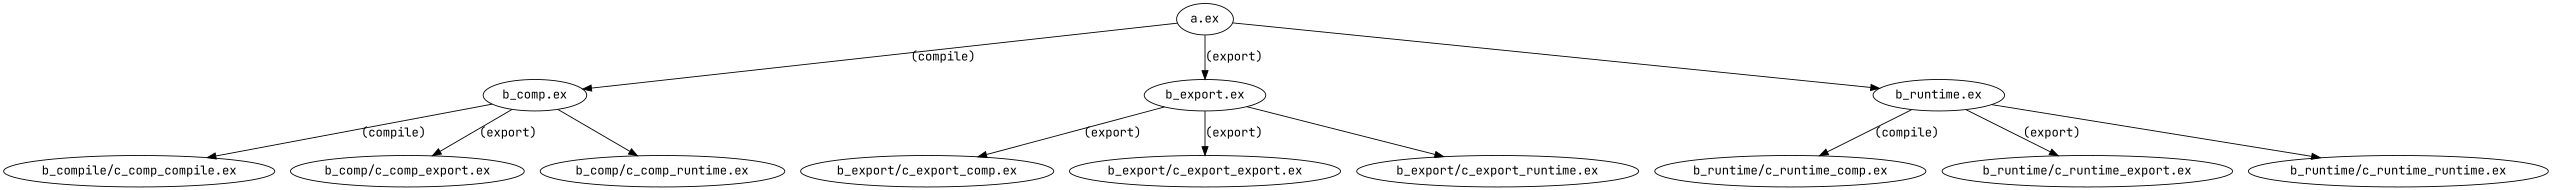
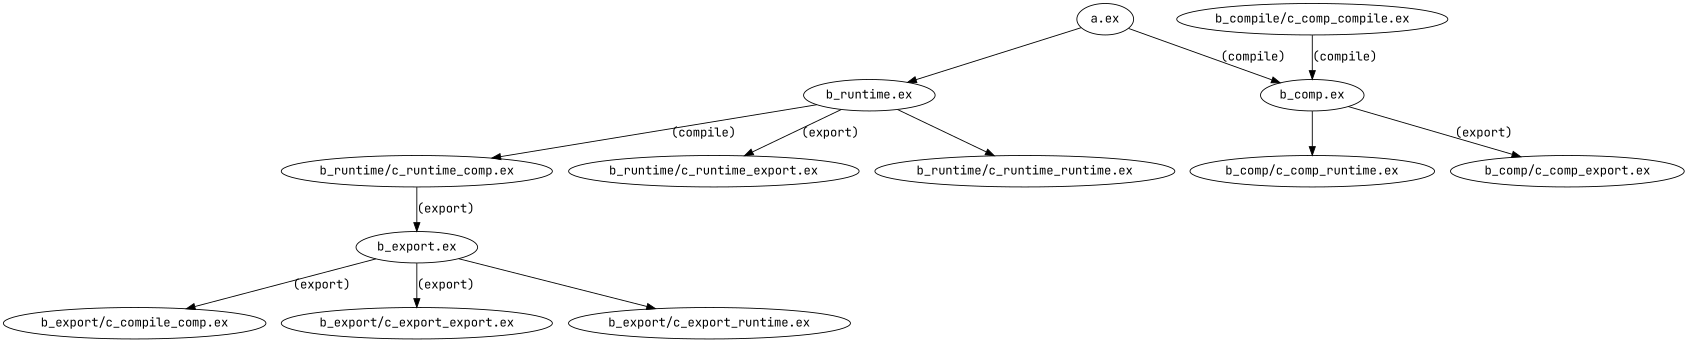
edge "a.ex" -> "b_export.ex": now "b_runtime/c_runtime_comp.ex" -> "b_export.ex"
edge "b_comp.ex" -> "b_compile/c_comp_compile.ex": reversed
node "b_export/c_export_comp.ex": label "b_export/c_export_comp.ex" -> "b_export/c_compile_comp.ex"
